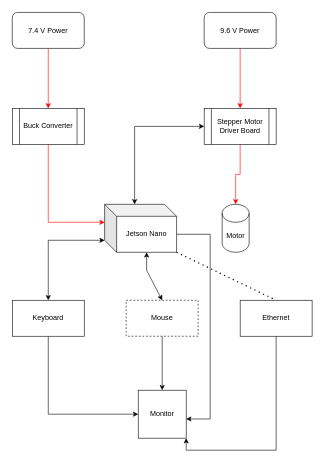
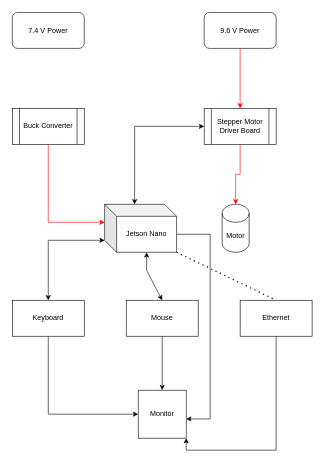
edge "7.4 V Power" -> "Buck Converter": removed
node "Mouse": style dashed -> solid
